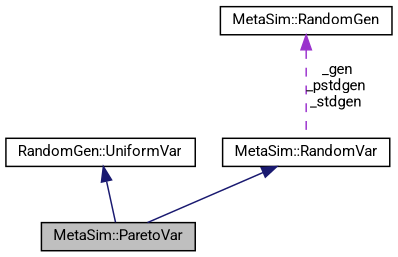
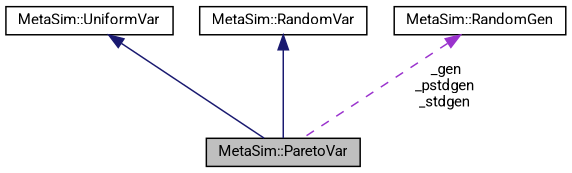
edge "MetaSim::RandomVar" -> "MetaSim::RandomGen": now "MetaSim::ParetoVar" -> "MetaSim::RandomGen"
node "RandomGen::UniformVar": label "RandomGen::UniformVar" -> "MetaSim::UniformVar"
